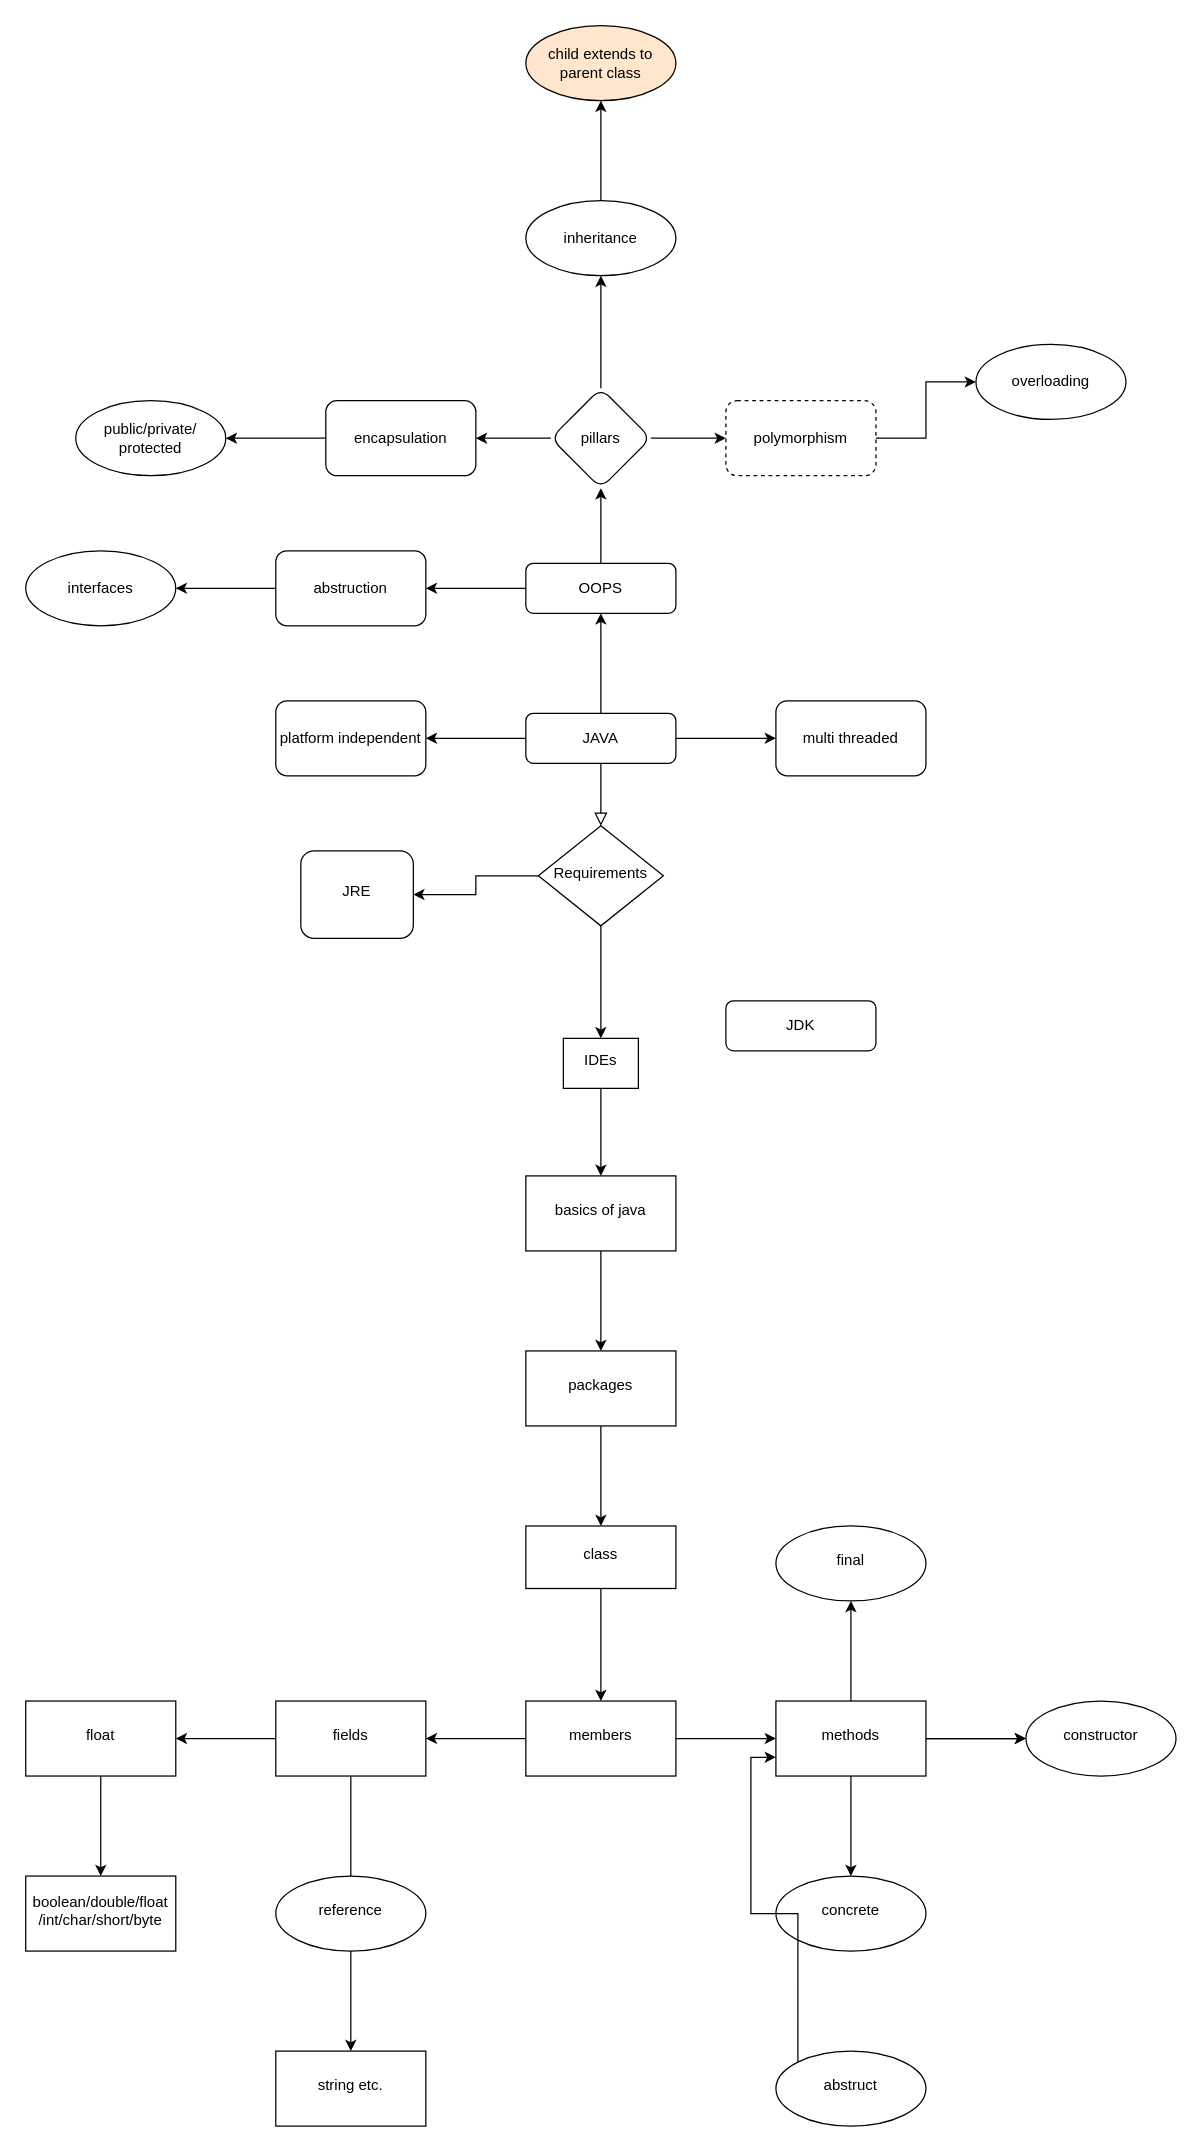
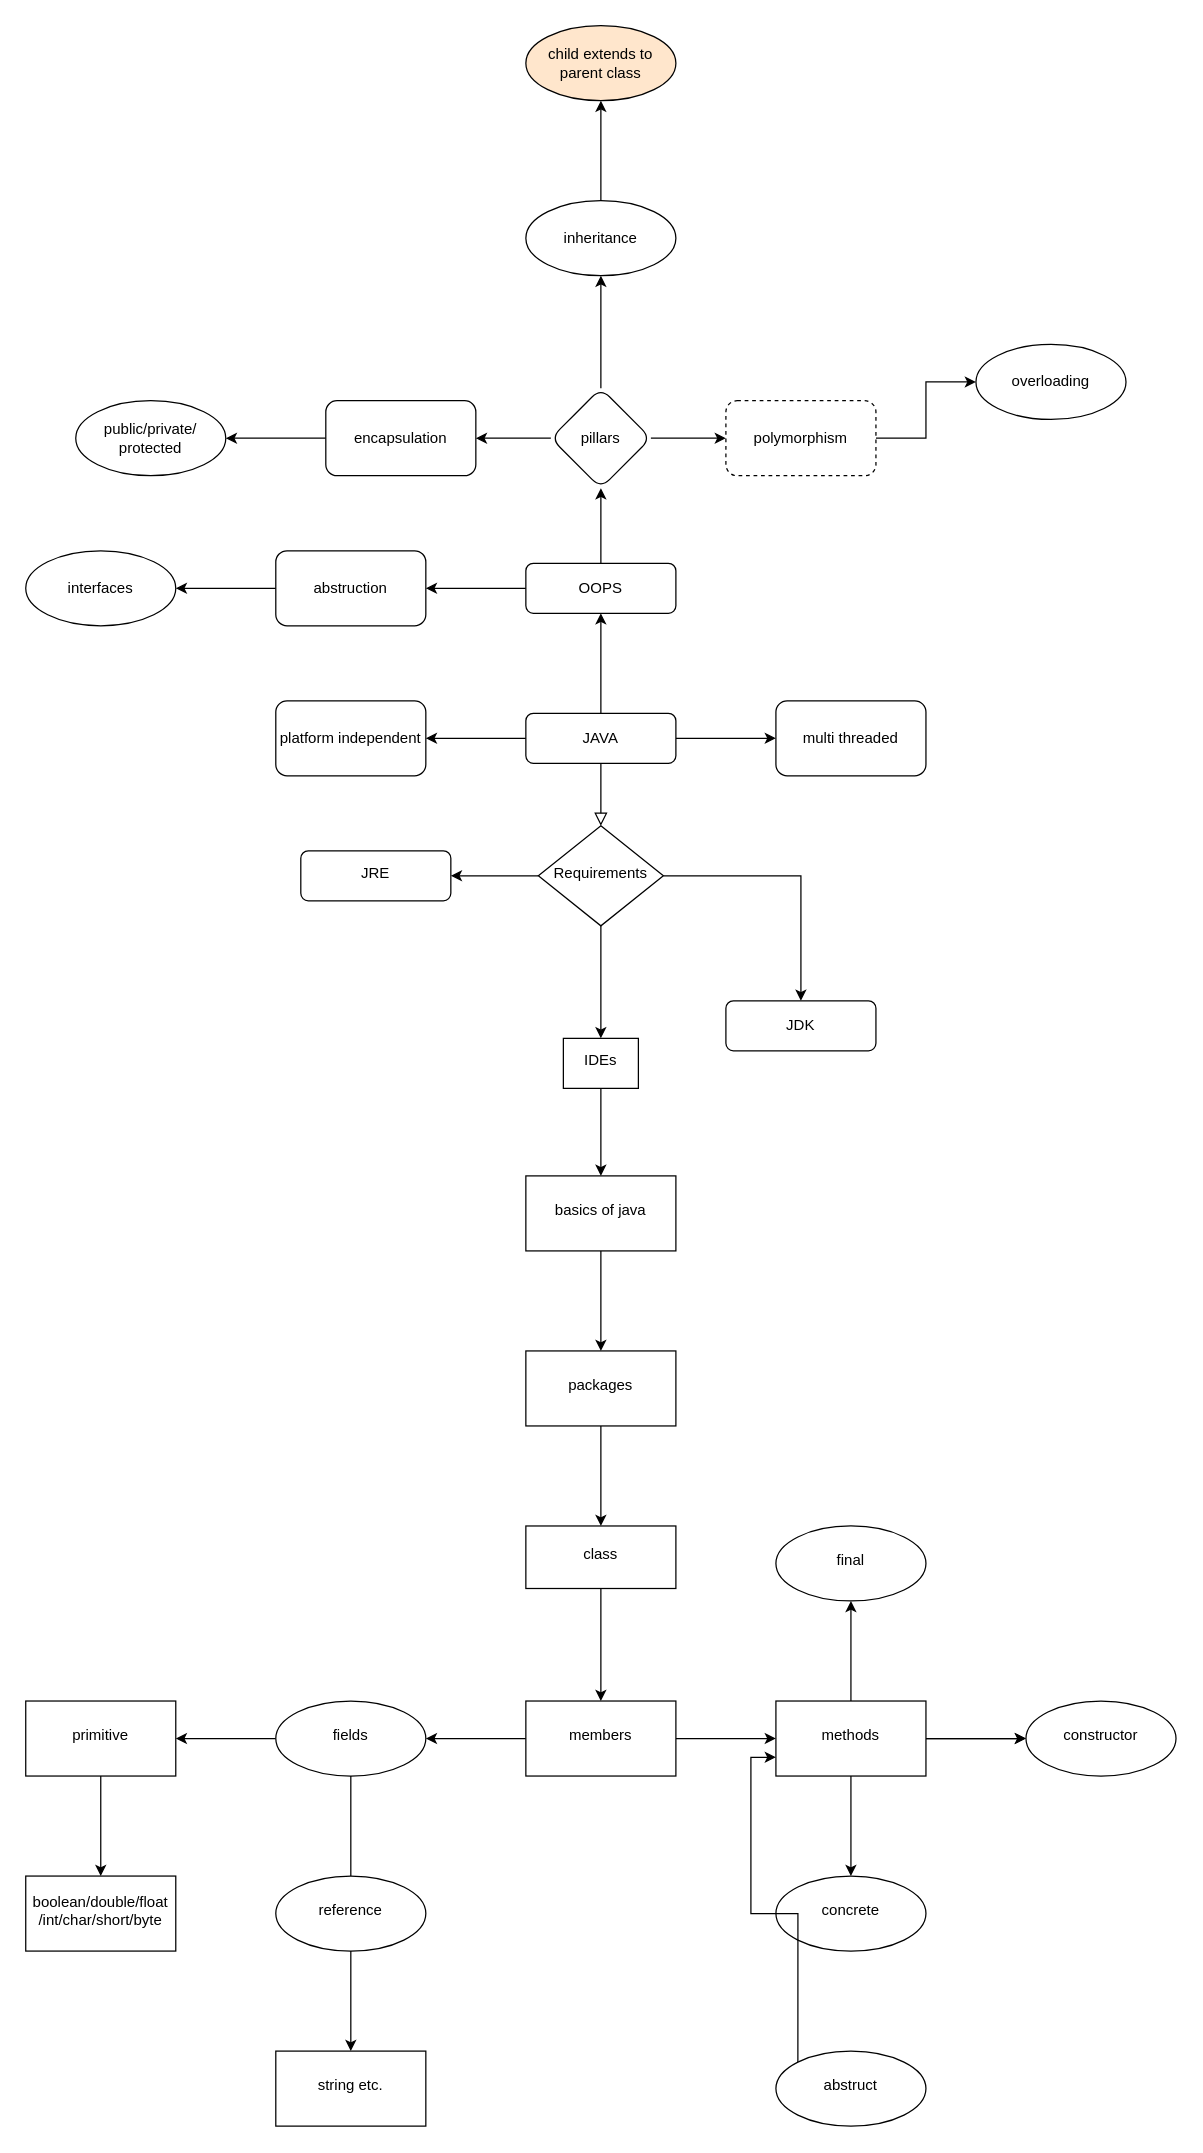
edge "Requirements" -> "JDK": added
node "JRE": size 113x88 -> 150x50
node "float": label "float" -> "primitive"
node "fields": shape rectangle -> ellipse
